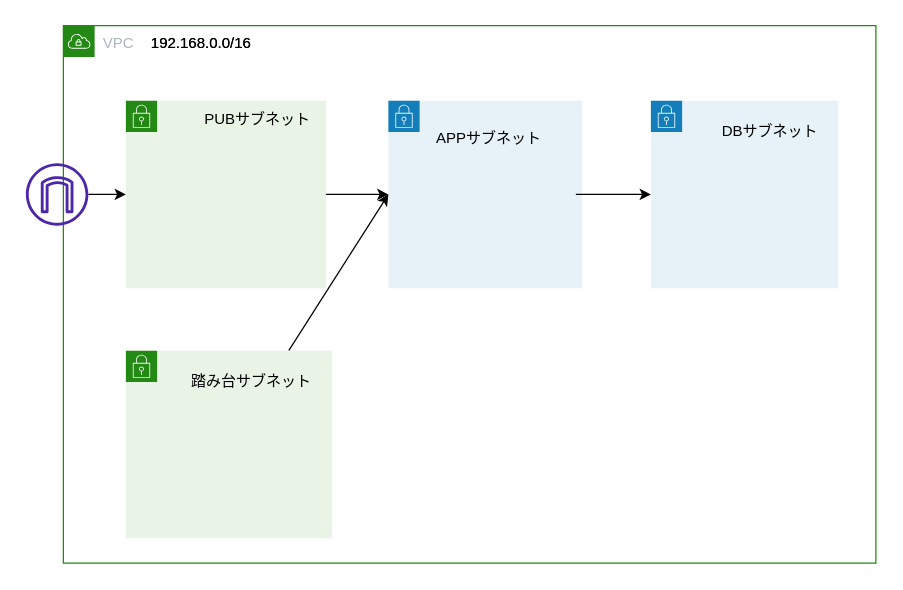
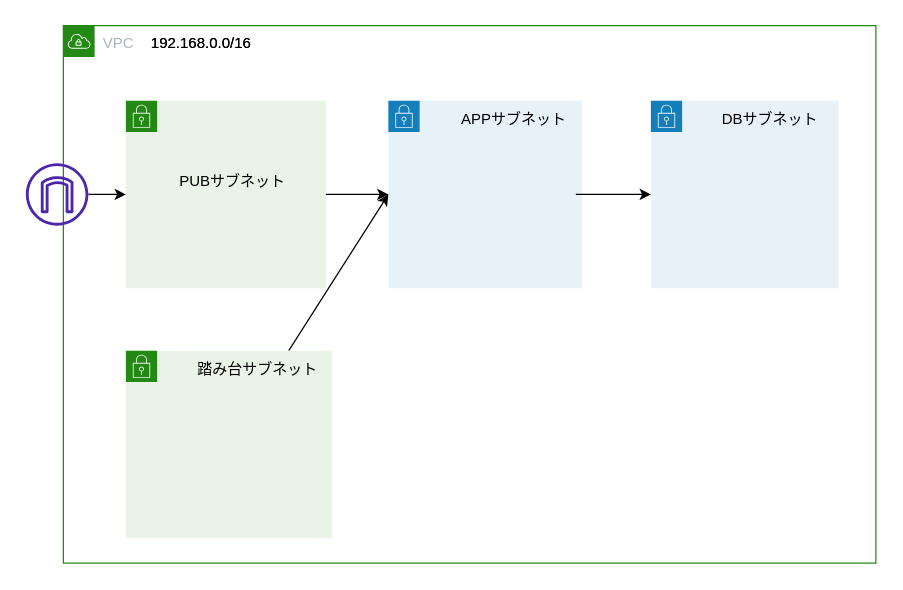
node "PUBサブネット": moved (257, 119) -> (232, 182)
node "DBサブネット": moved (769, 132) -> (769, 119)
node "APPサブネット": moved (488, 138) -> (513, 119)
node "踏み台サブネット": moved (251, 382) -> (257, 369)
